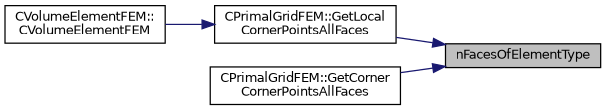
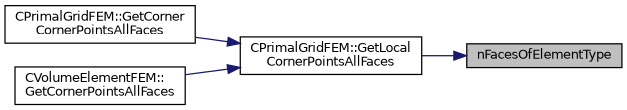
node "CVolumeElementFEM:: CVolumeElementFEM": label "CVolumeElementFEM:: CVolumeElementFEM" -> "CVolumeElementFEM:: GetCornerPointsAllFaces"
edge "CPrimalGridFEM::GetCorner CornerPointsAllFaces" -> "nFacesOfElementType": now "CPrimalGridFEM::GetCorner CornerPointsAllFaces" -> "CPrimalGridFEM::GetLocal CornerPointsAllFaces"
